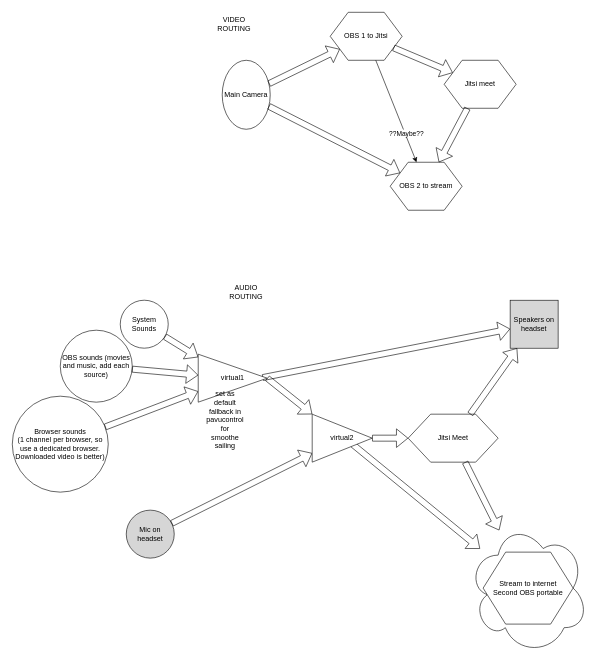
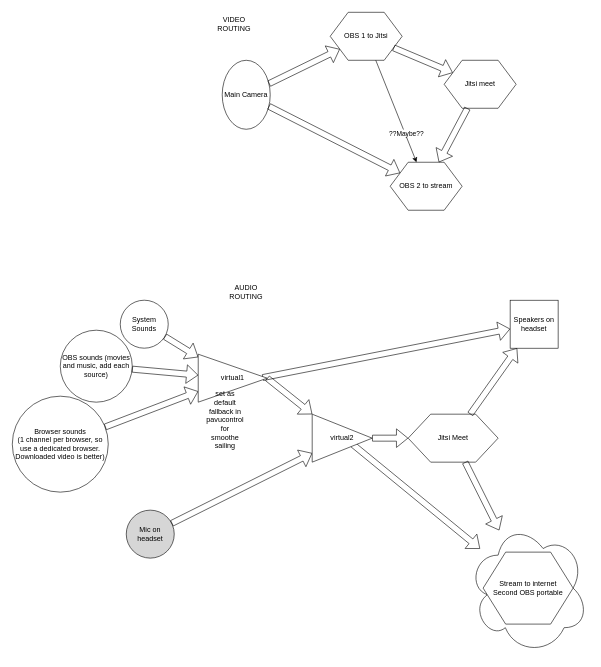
node "Speakers on headset": fillcolor #d6d6d6 -> #ffffff
